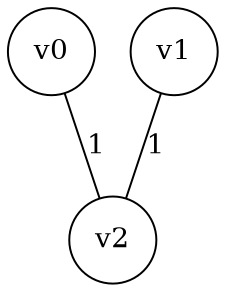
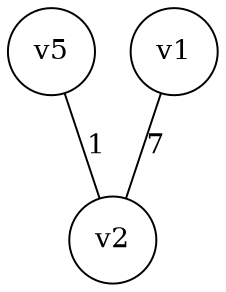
node "v0": label "v0" -> "v5"
edge "v1" -- "v2": label "1" -> "7"
